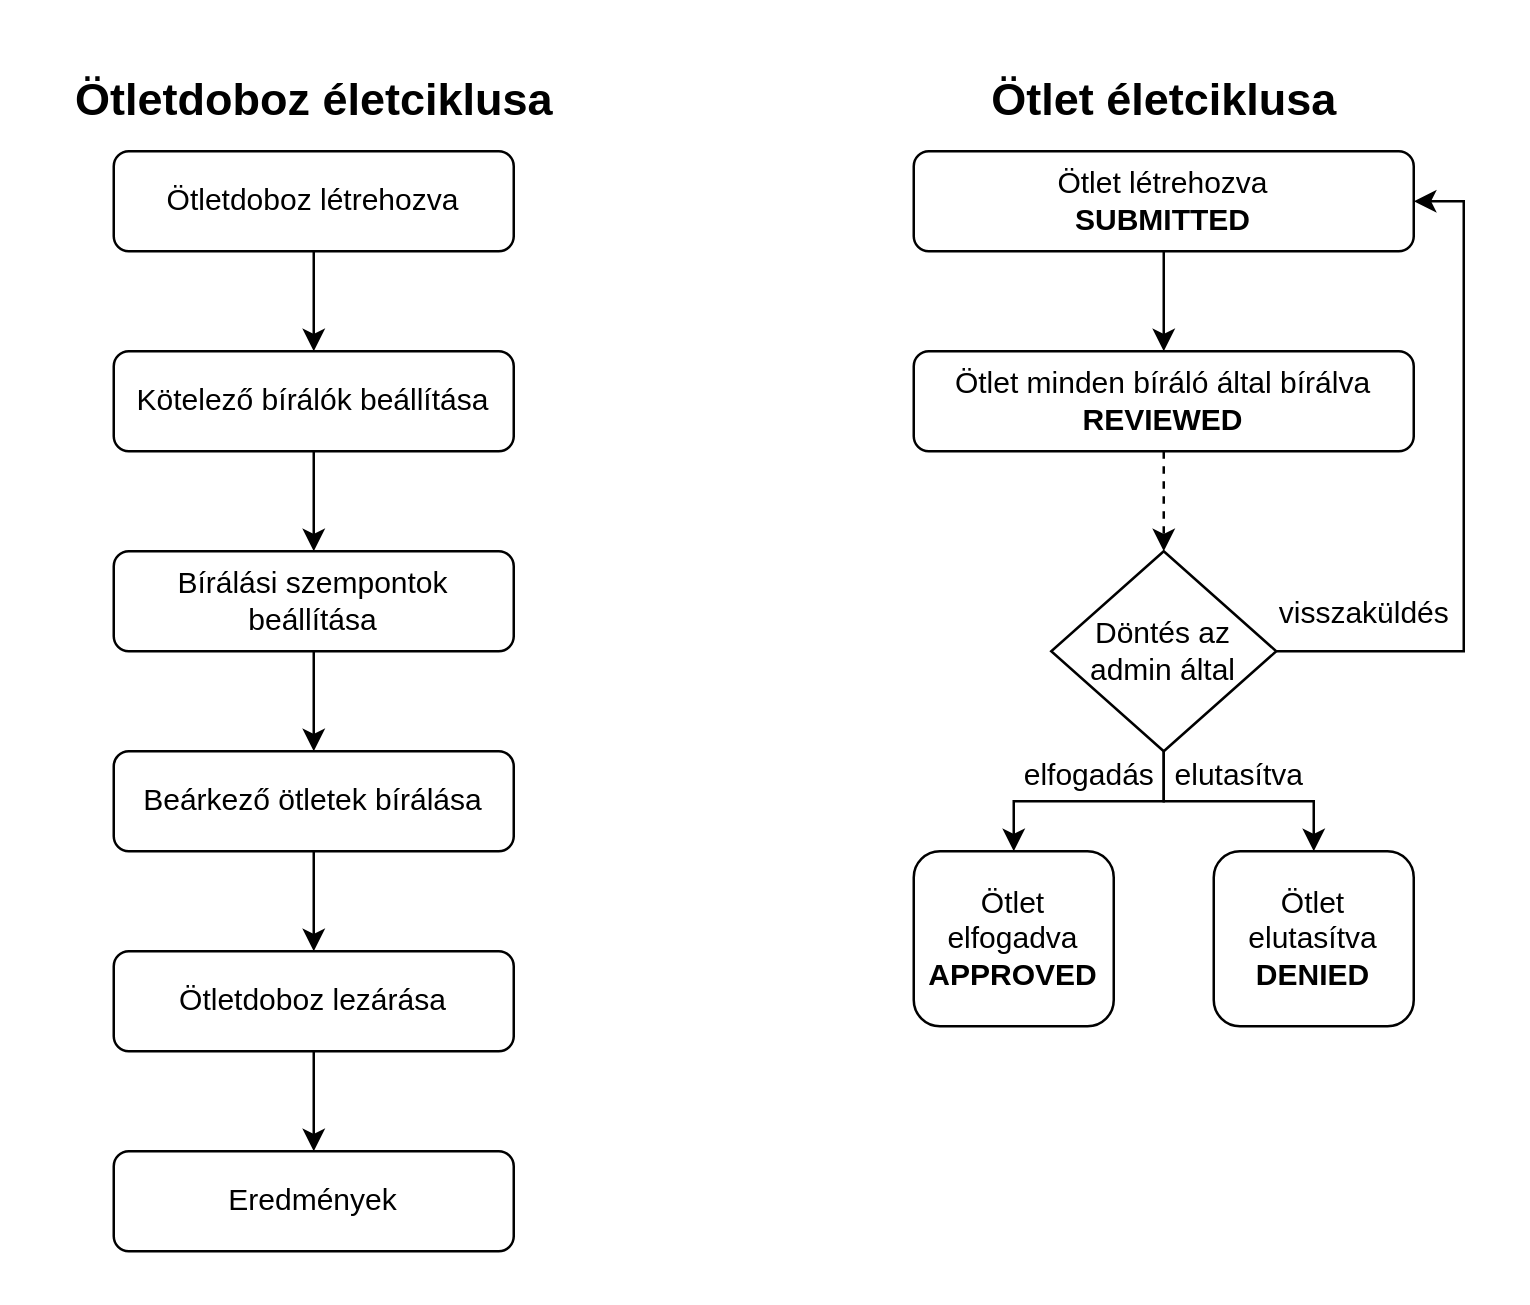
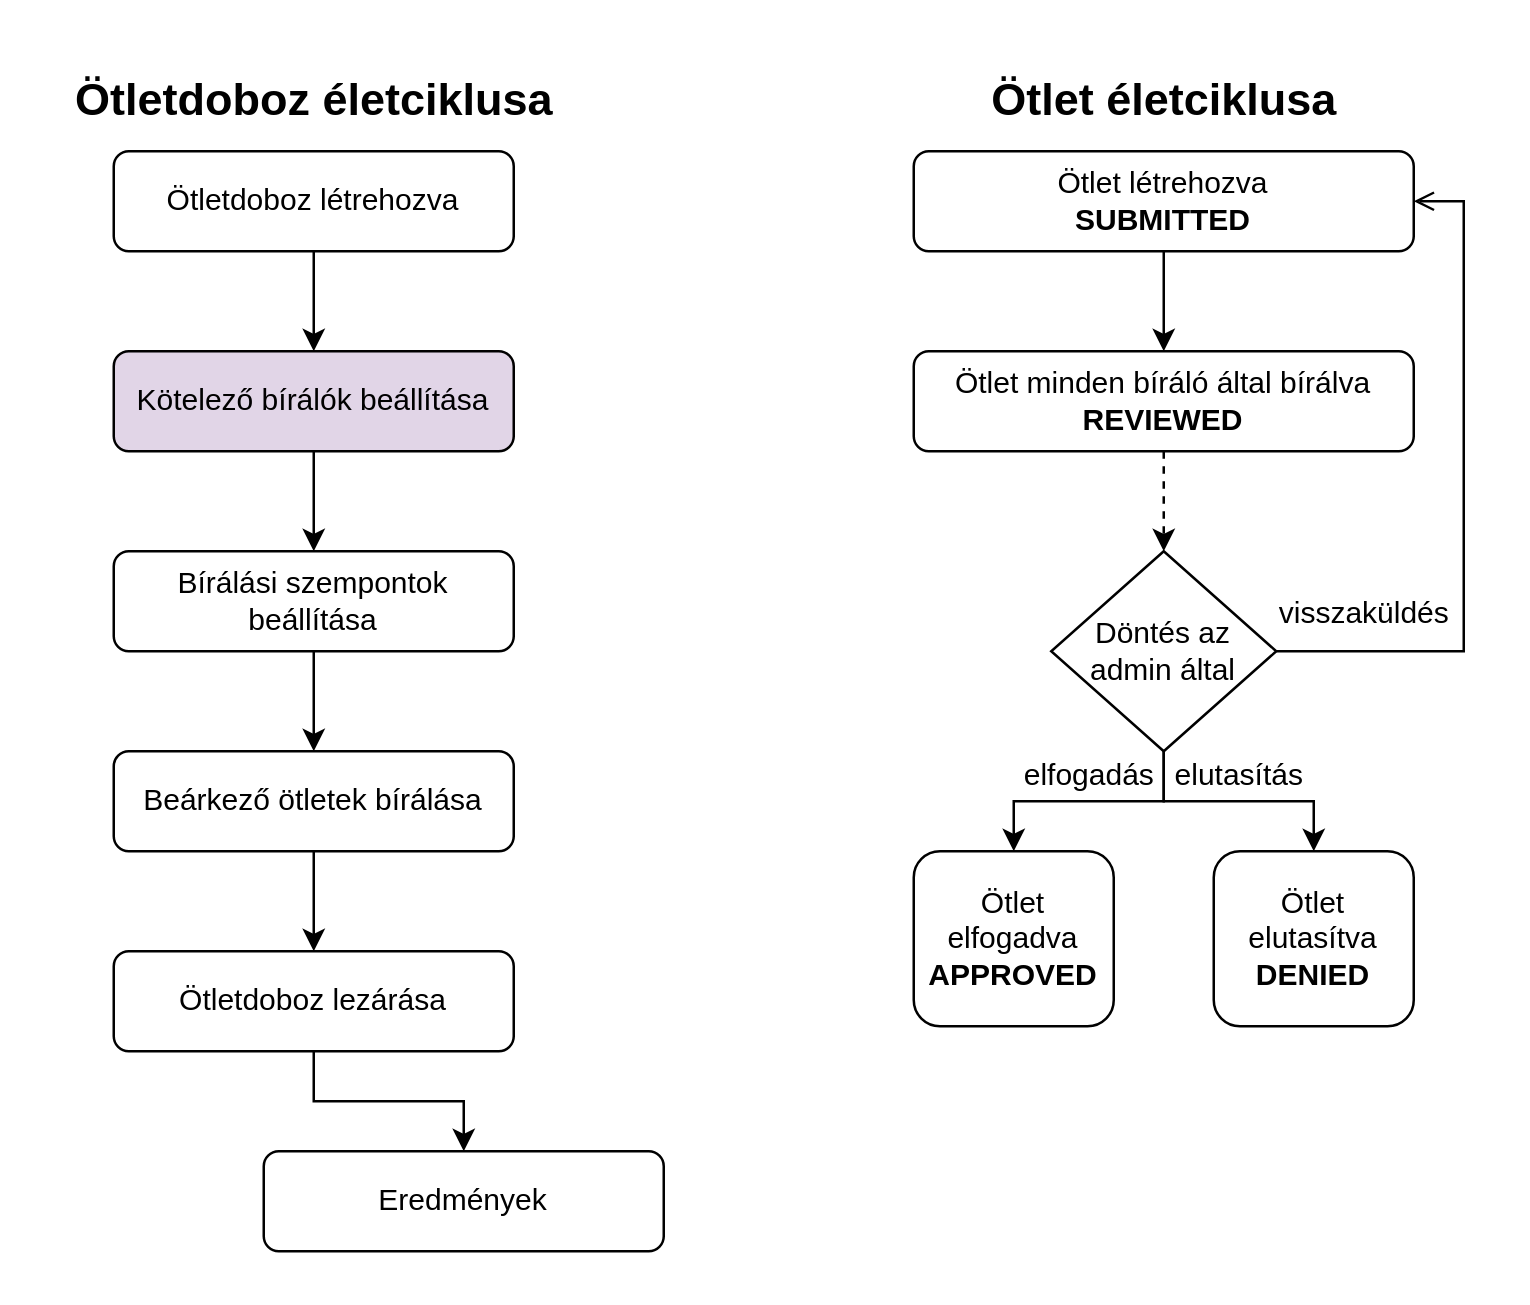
edge "Döntés az admin által" -> "Ötlet létrehozva SUBMITTED": arrowhead classic -> open
node "Kötelező bírálók beállítása": fillcolor #ffffff -> #e1d5e7
node "elutasítva": label "elutasítva" -> "elutasítás"
node "Eredmények": moved (314, 1201) -> (464, 1201)
